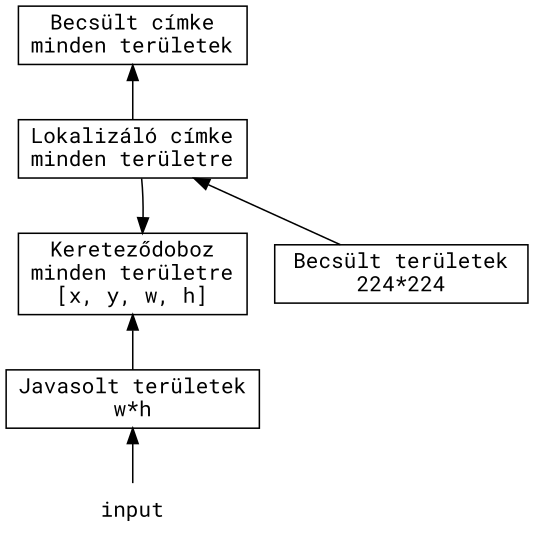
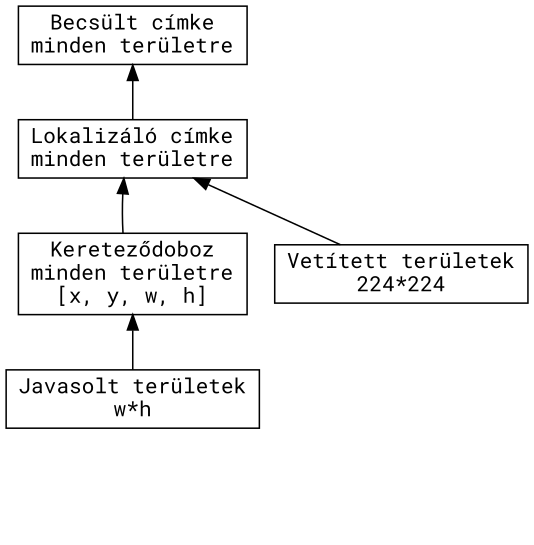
node "Becsült címke minden területek": label "Becsült címke minden területek" -> "Becsült címke minden területre"
edge "Lokalizáló címke minden területre" -> "Kereteződoboz minden területre [x, y, w, h]": reversed
node "Becsült területek 224*224": label "Becsült területek 224*224" -> "Vetített területek 224*224"
node "input": removed
